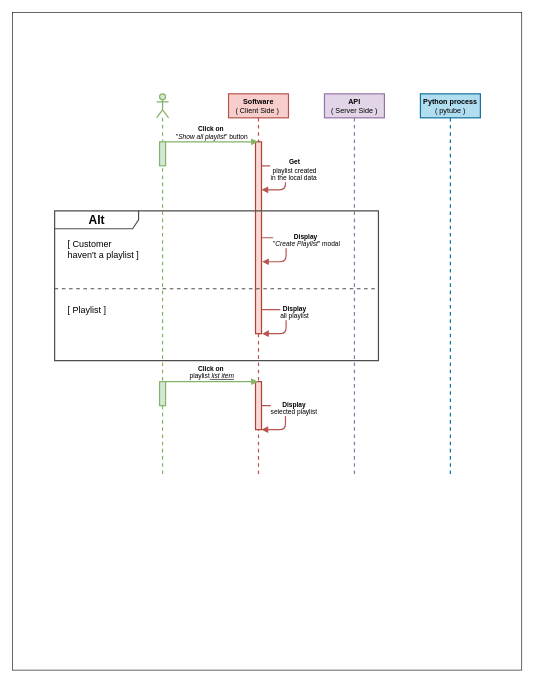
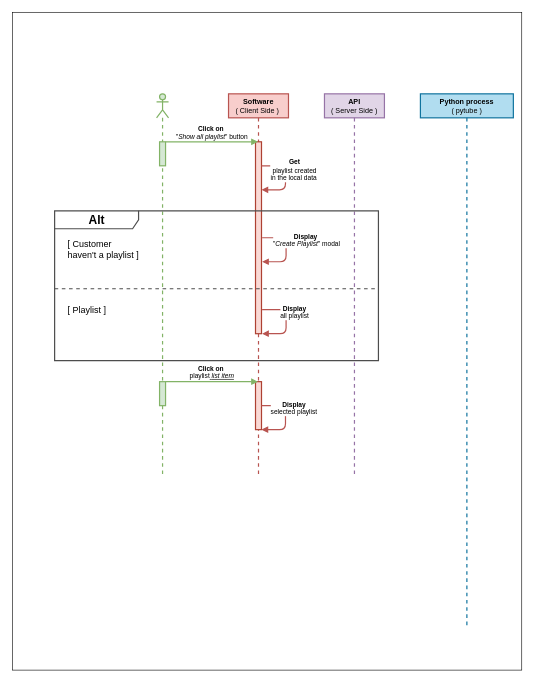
node "Python process ( pytube )": size 60x384 -> 93x534
